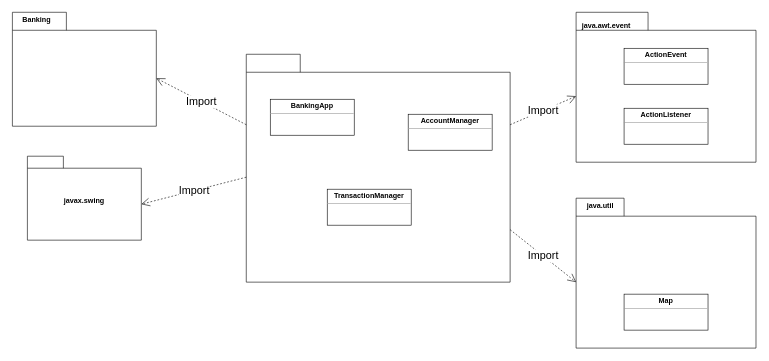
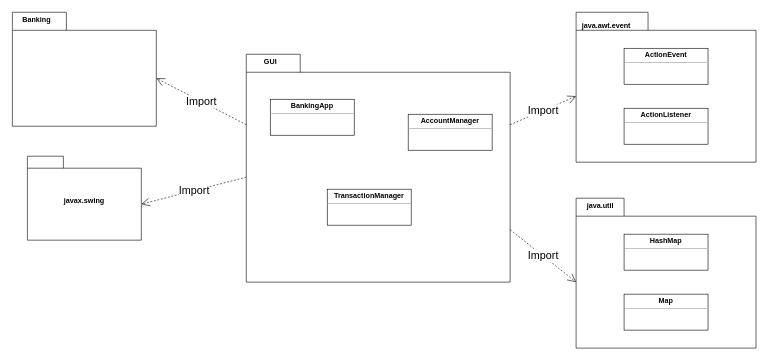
node "GUI": added
node "HashMap": added
